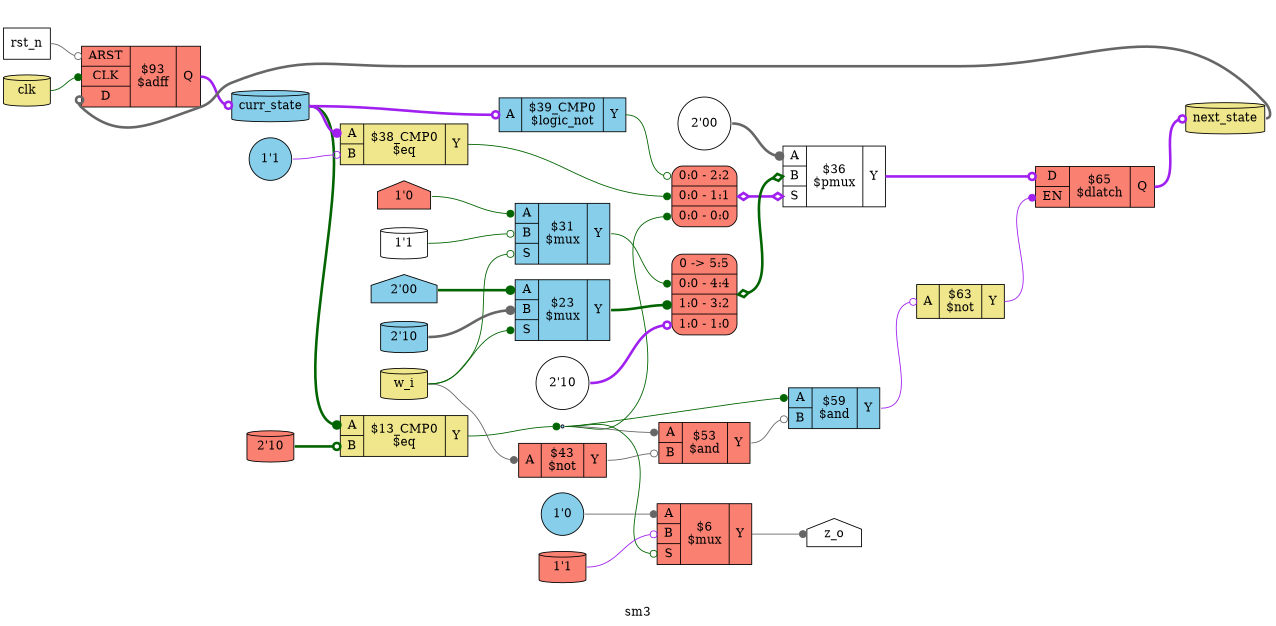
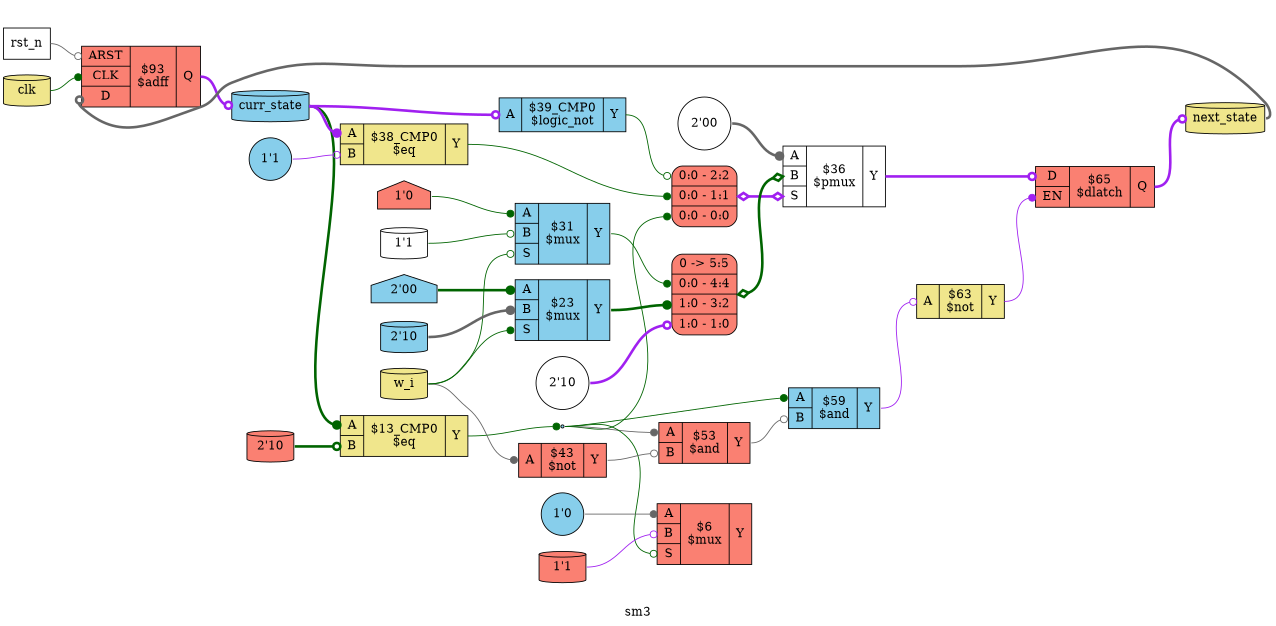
node "z_o": removed
